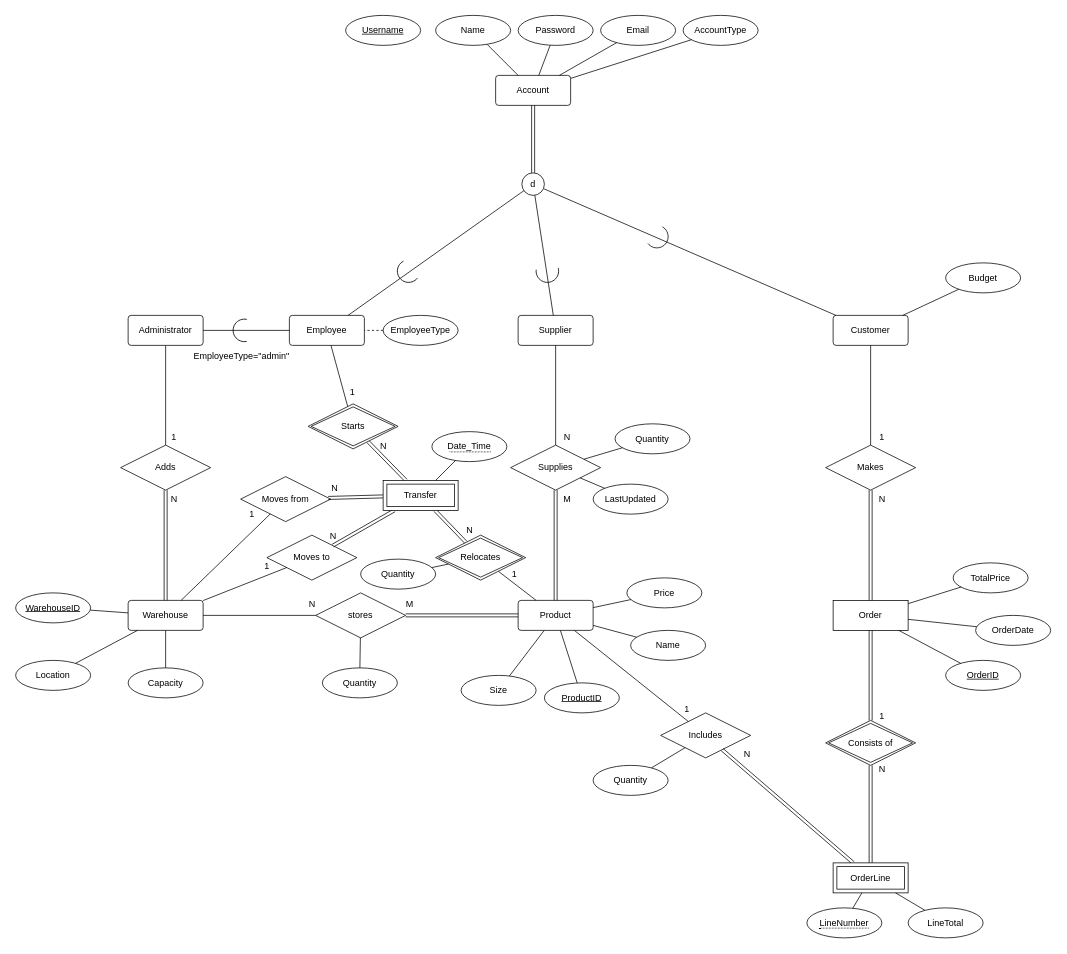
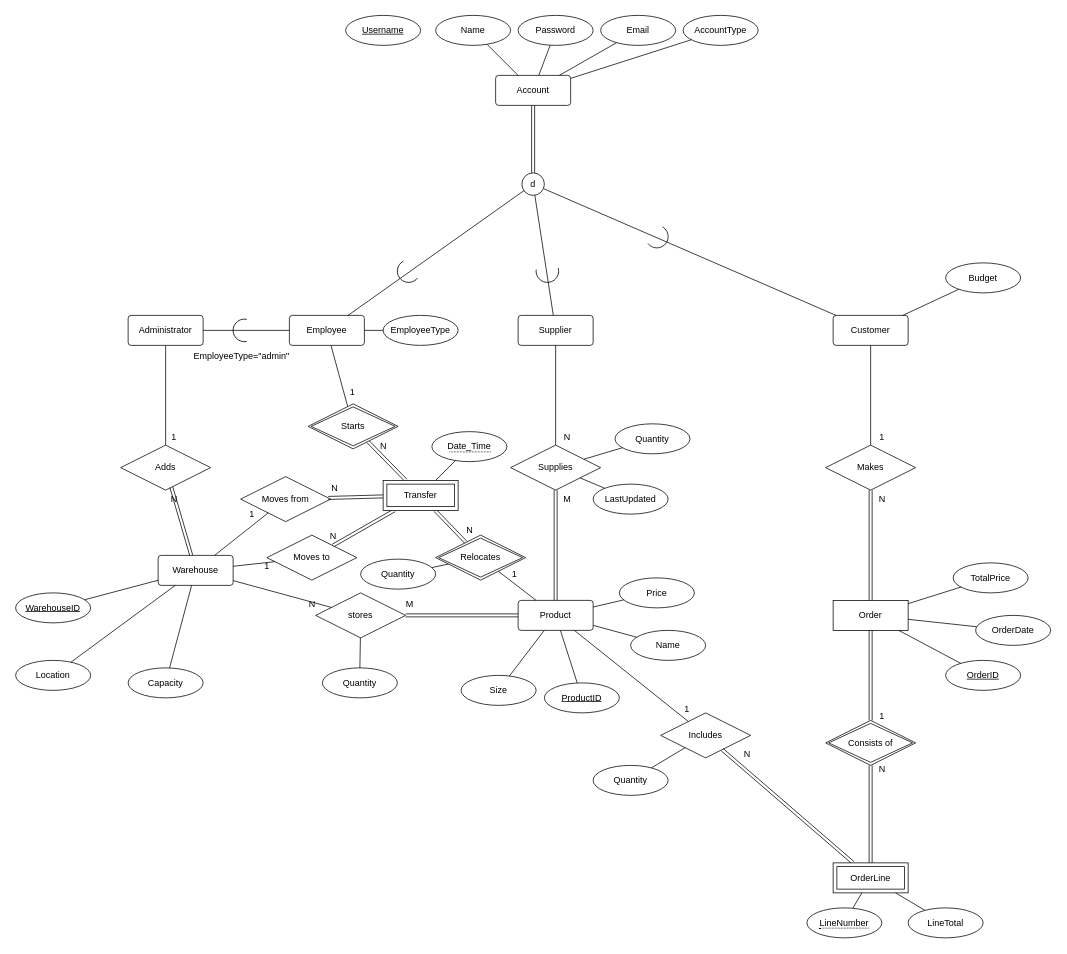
edge "Employee" -- "EmployeeType": style dashed -> solid
node "Price": moved (664, 593) -> (657, 593)
node "Warehouse": moved (165, 615) -> (195, 570)
